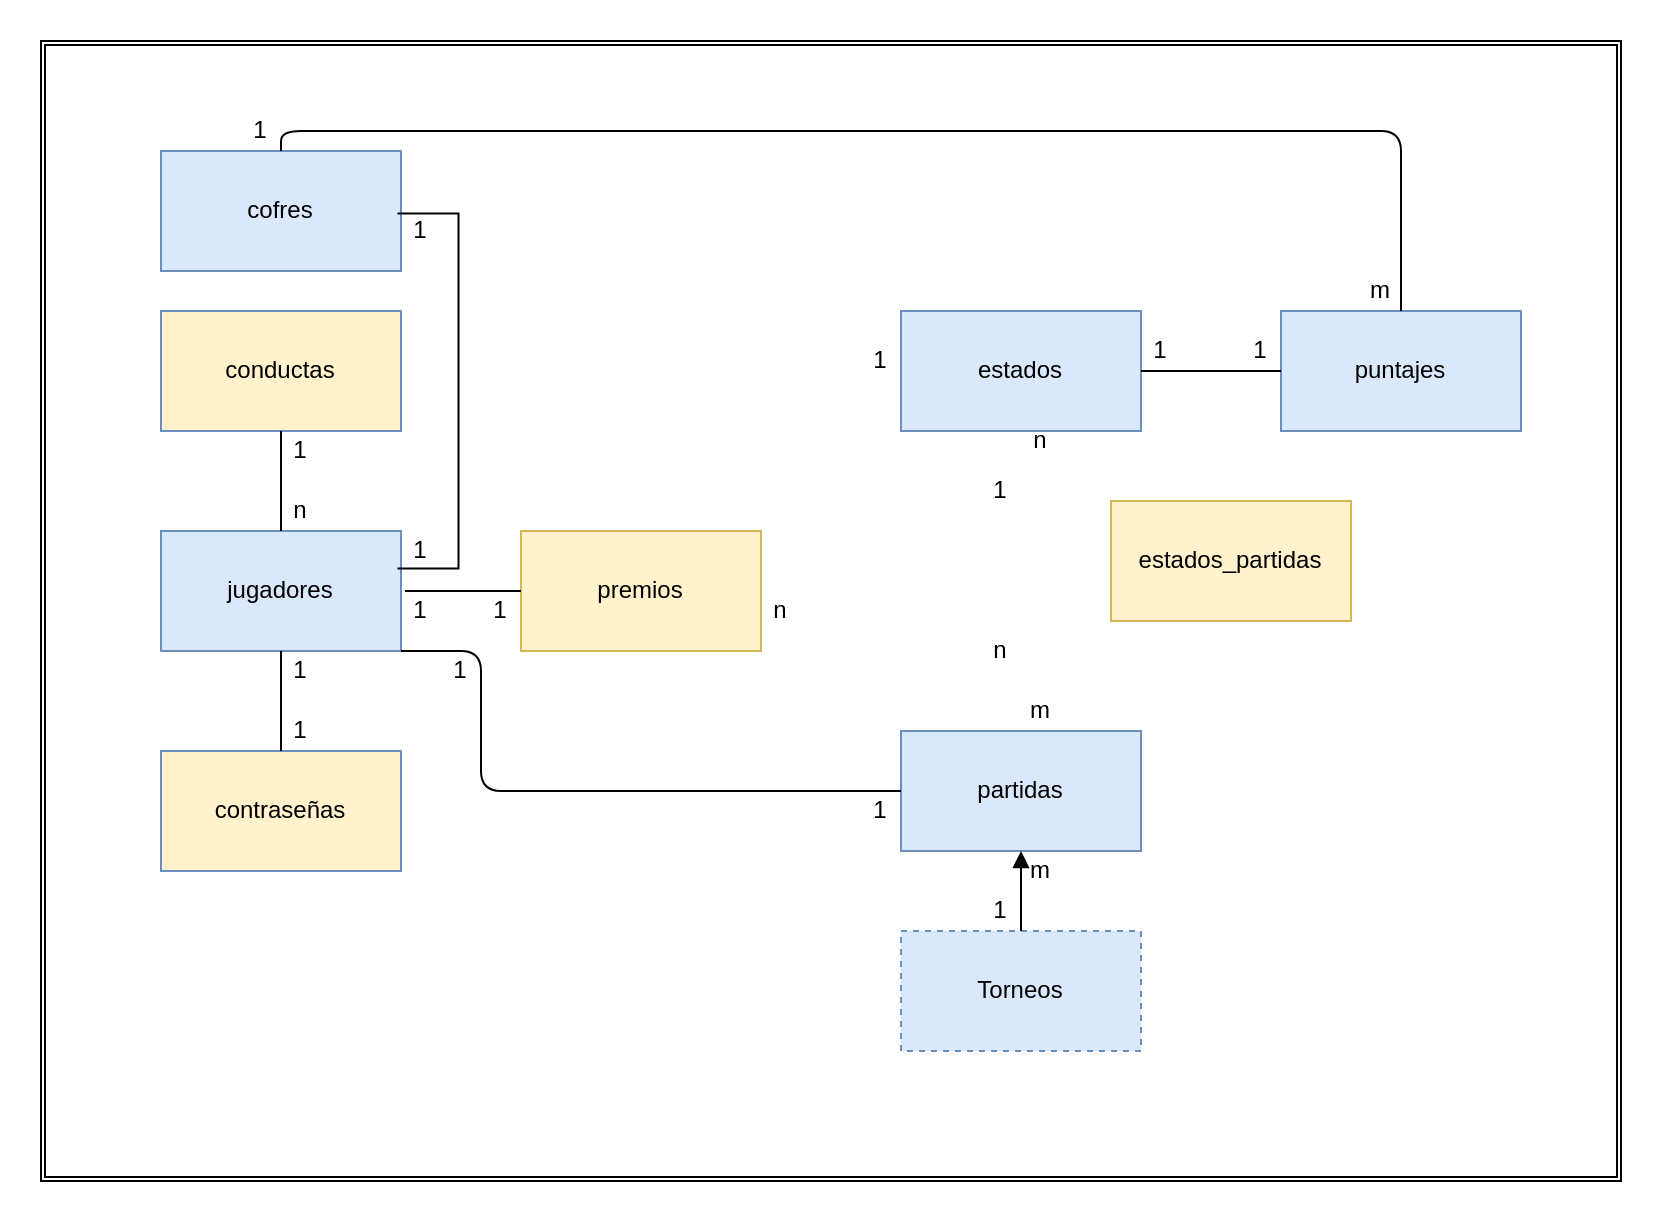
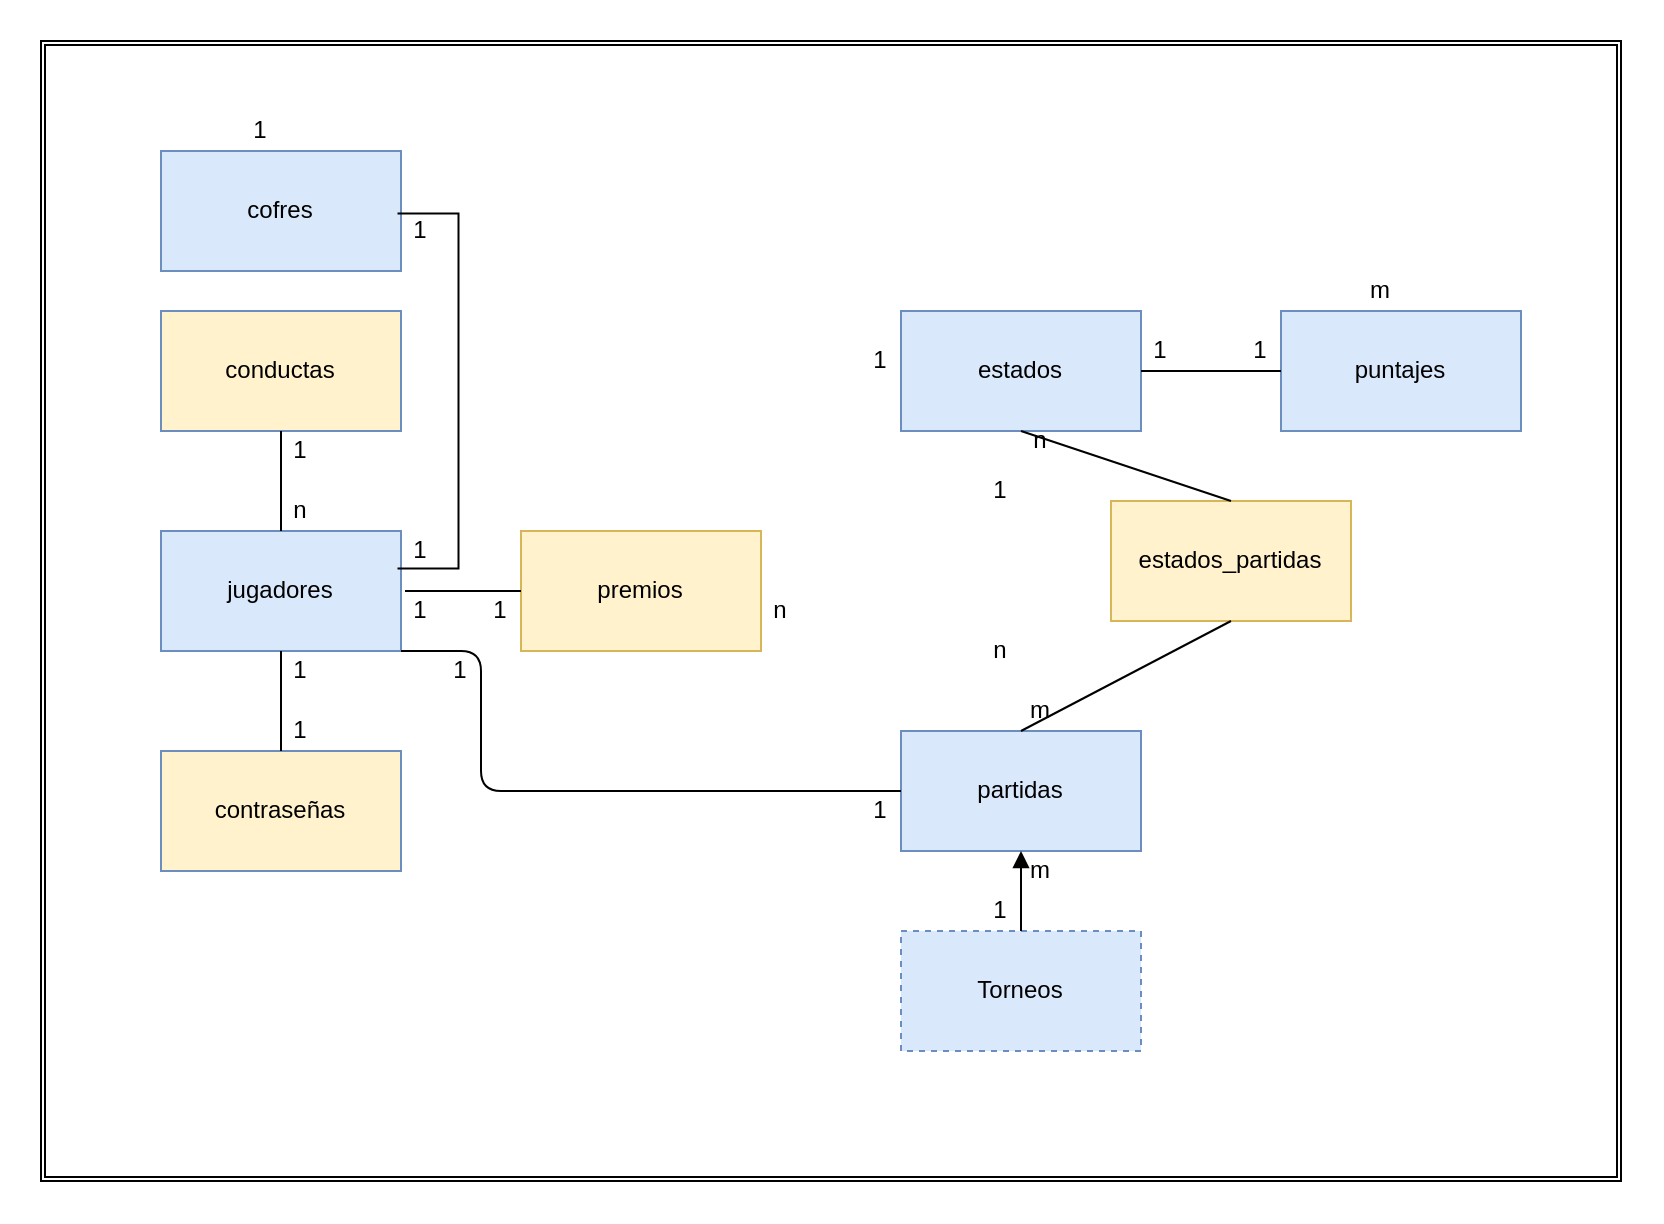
edge "cofres" -- "puntajes": removed
edge "estados" -- "estados_partidas": added
edge "estados_partidas" -- "partidas": added
